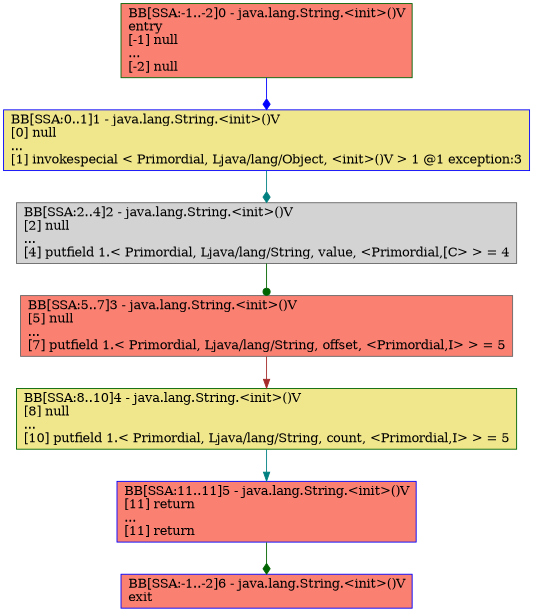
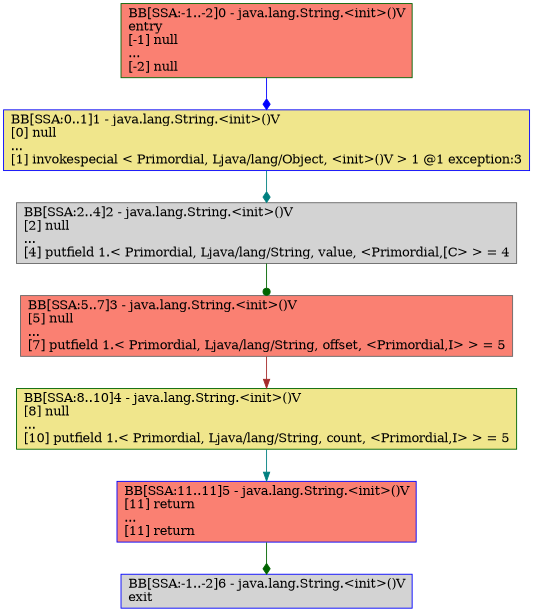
node "BB[SSA:-1..-2]6 - java.lang.String.<init>()V exit": fillcolor salmon -> lightgrey
